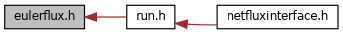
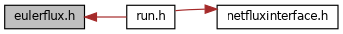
edge "netfluxinterface.h" -> "run.h": reversed
